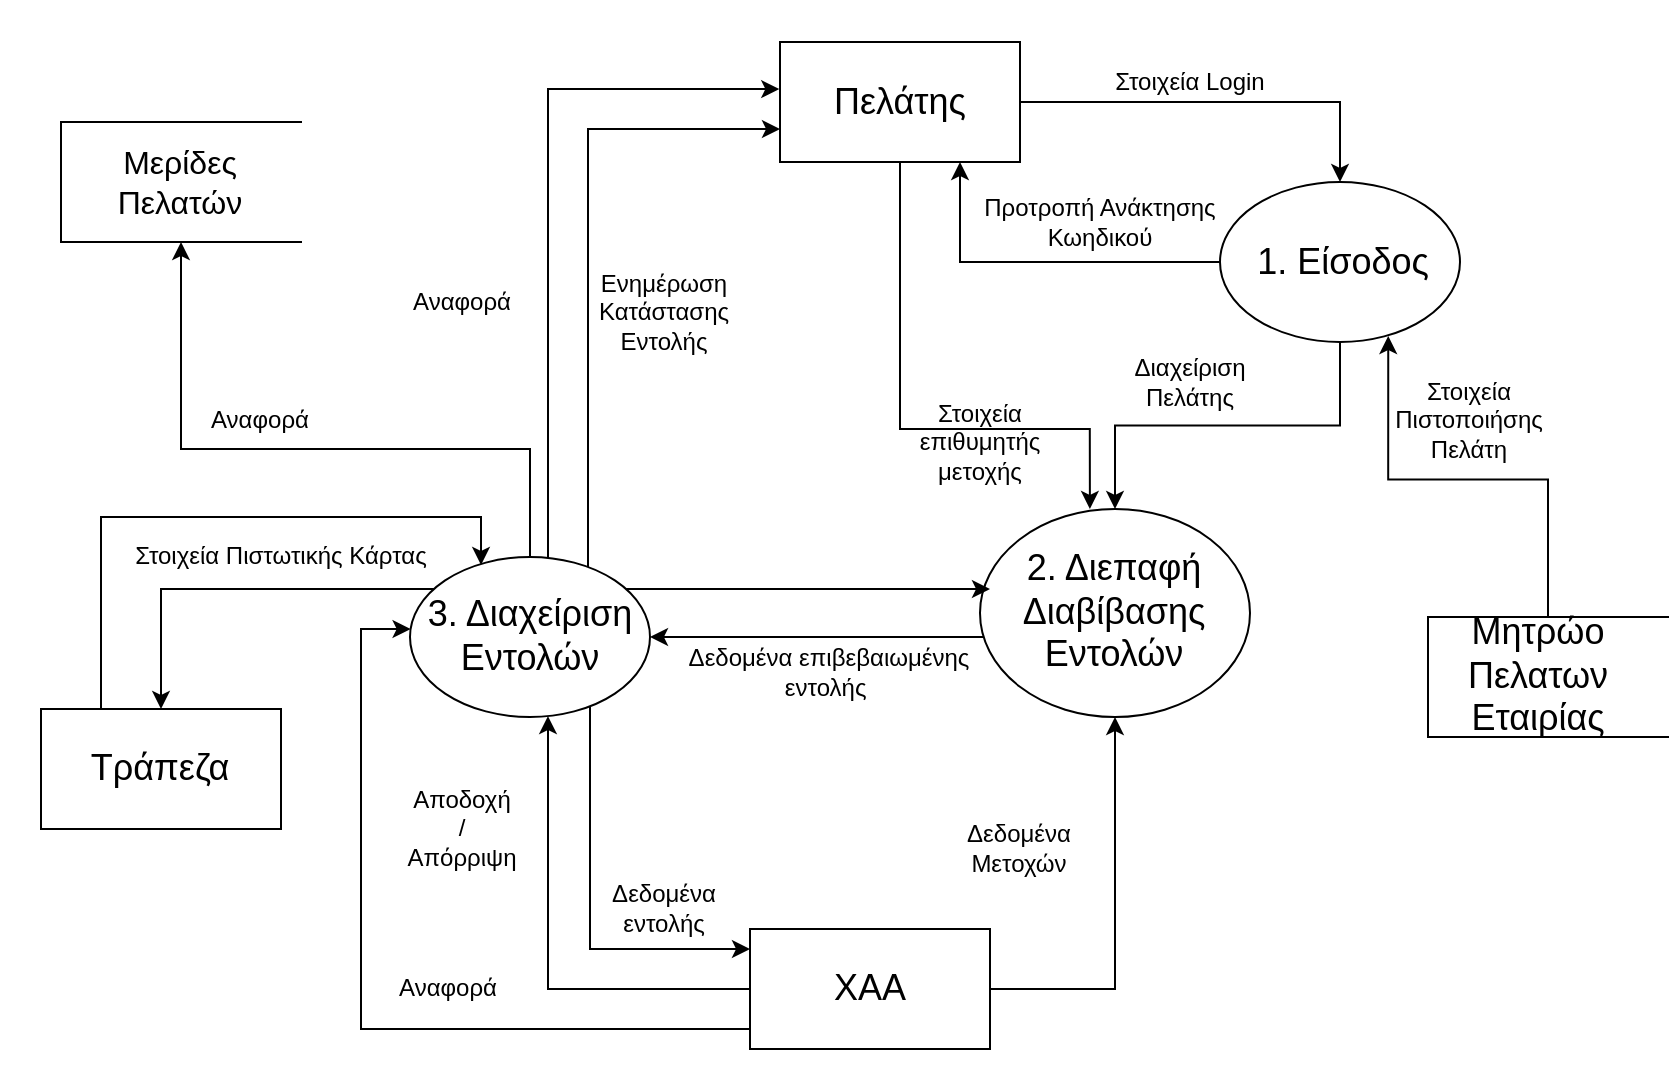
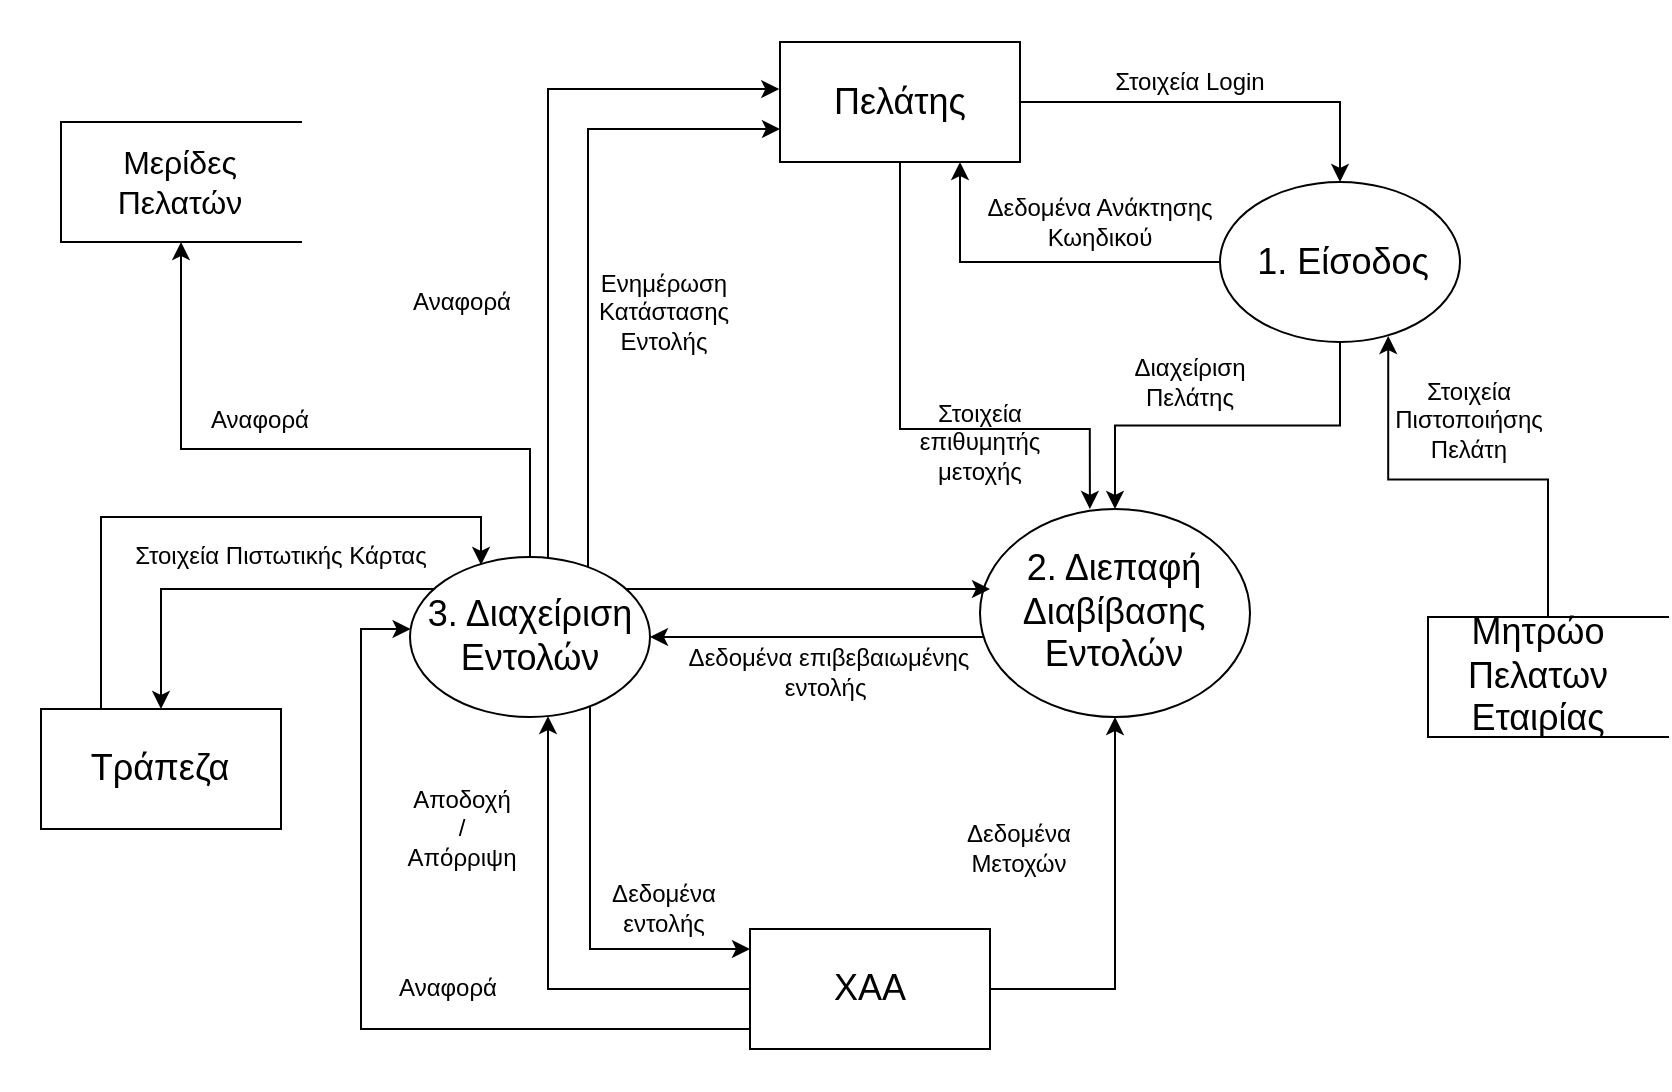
node "Προτροπή Ανάκτησης Κωηδικού": label "Προτροπή Ανάκτησης Κωηδικού" -> "Δεδομένα Ανάκτησης Κωηδικού"
